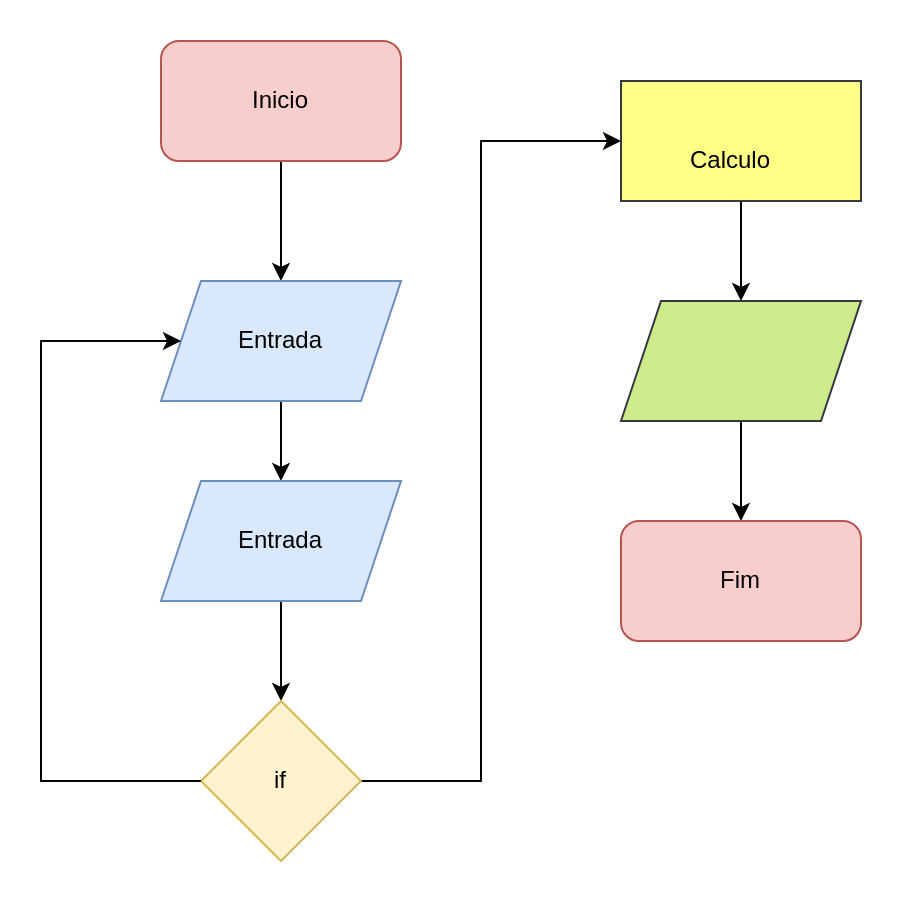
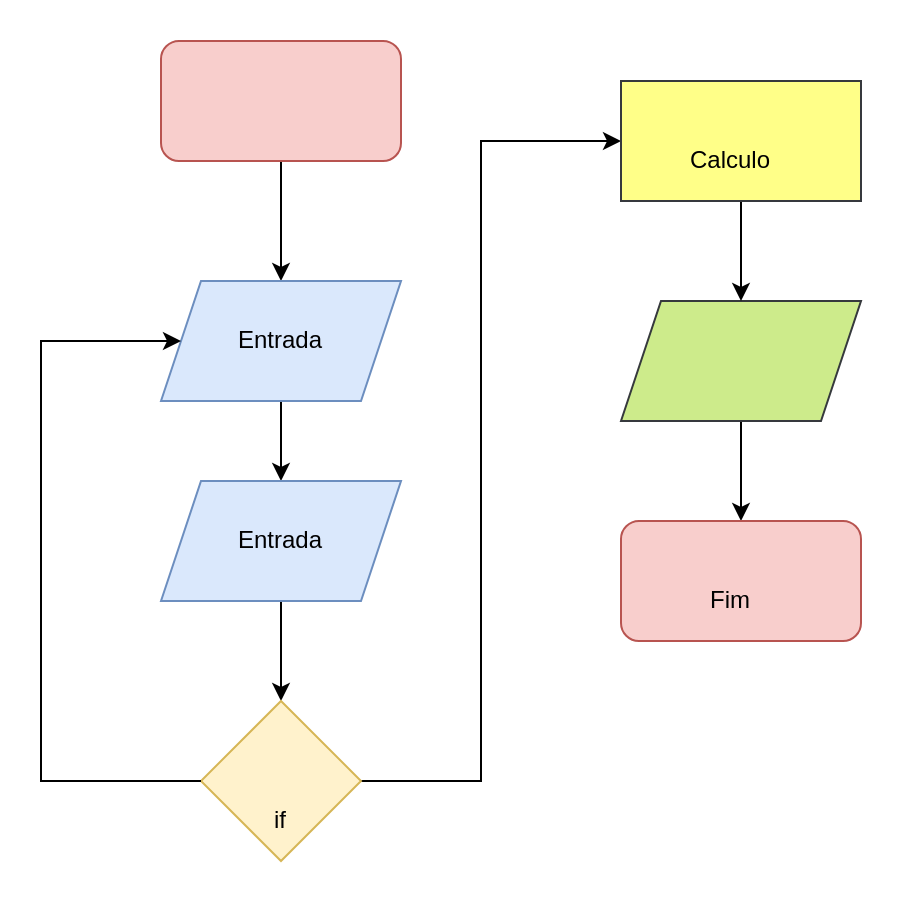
node "Inicio": removed
node "Fim": moved (741, 581) -> (731, 601)
node "if": moved (281, 781) -> (281, 821)
